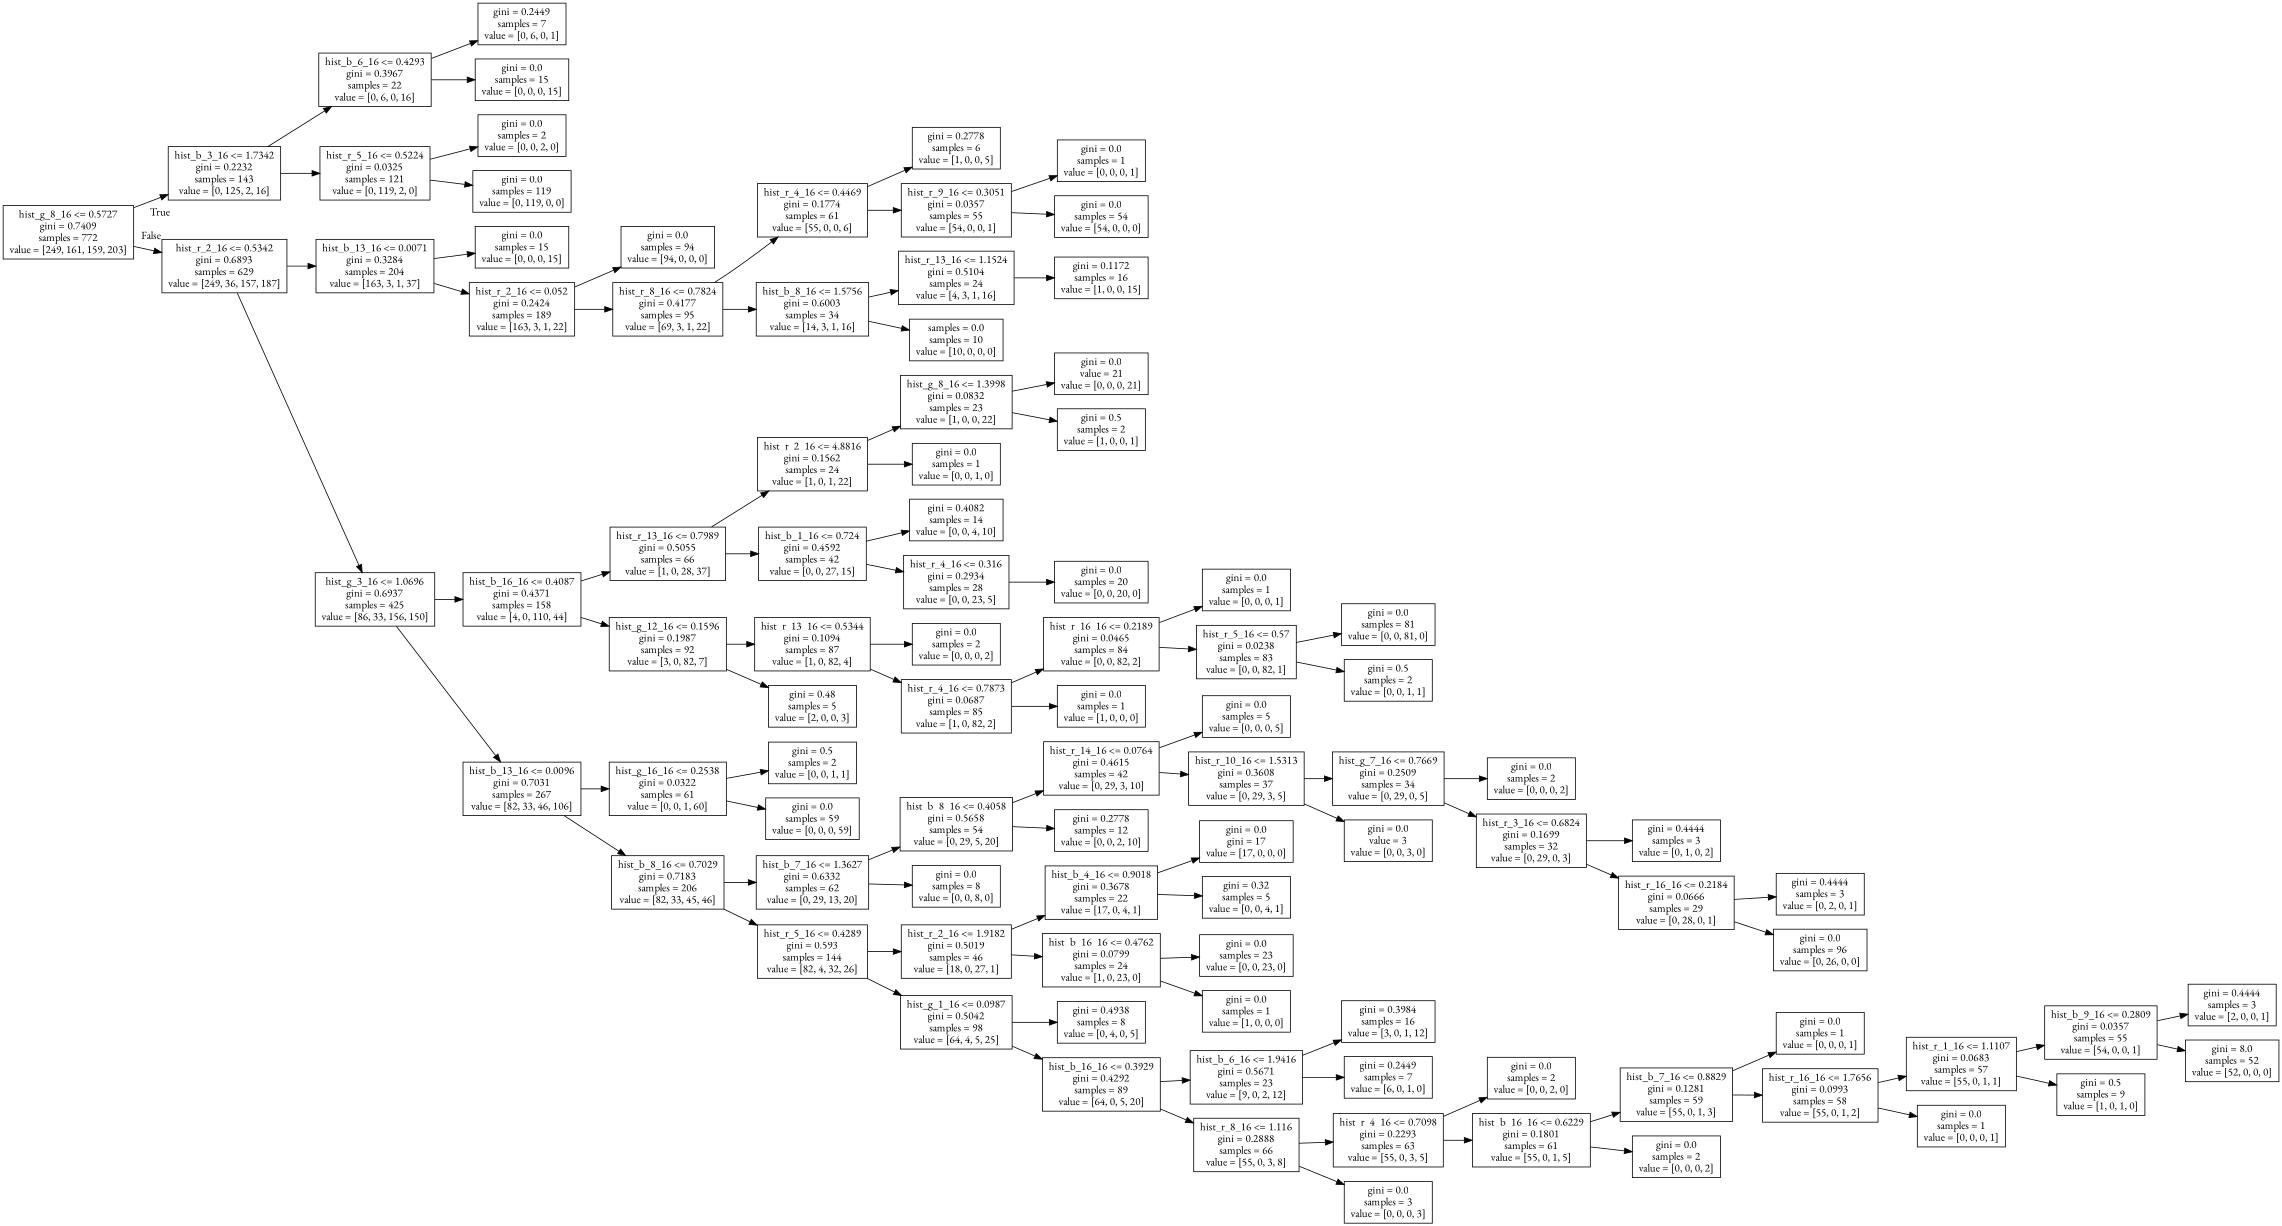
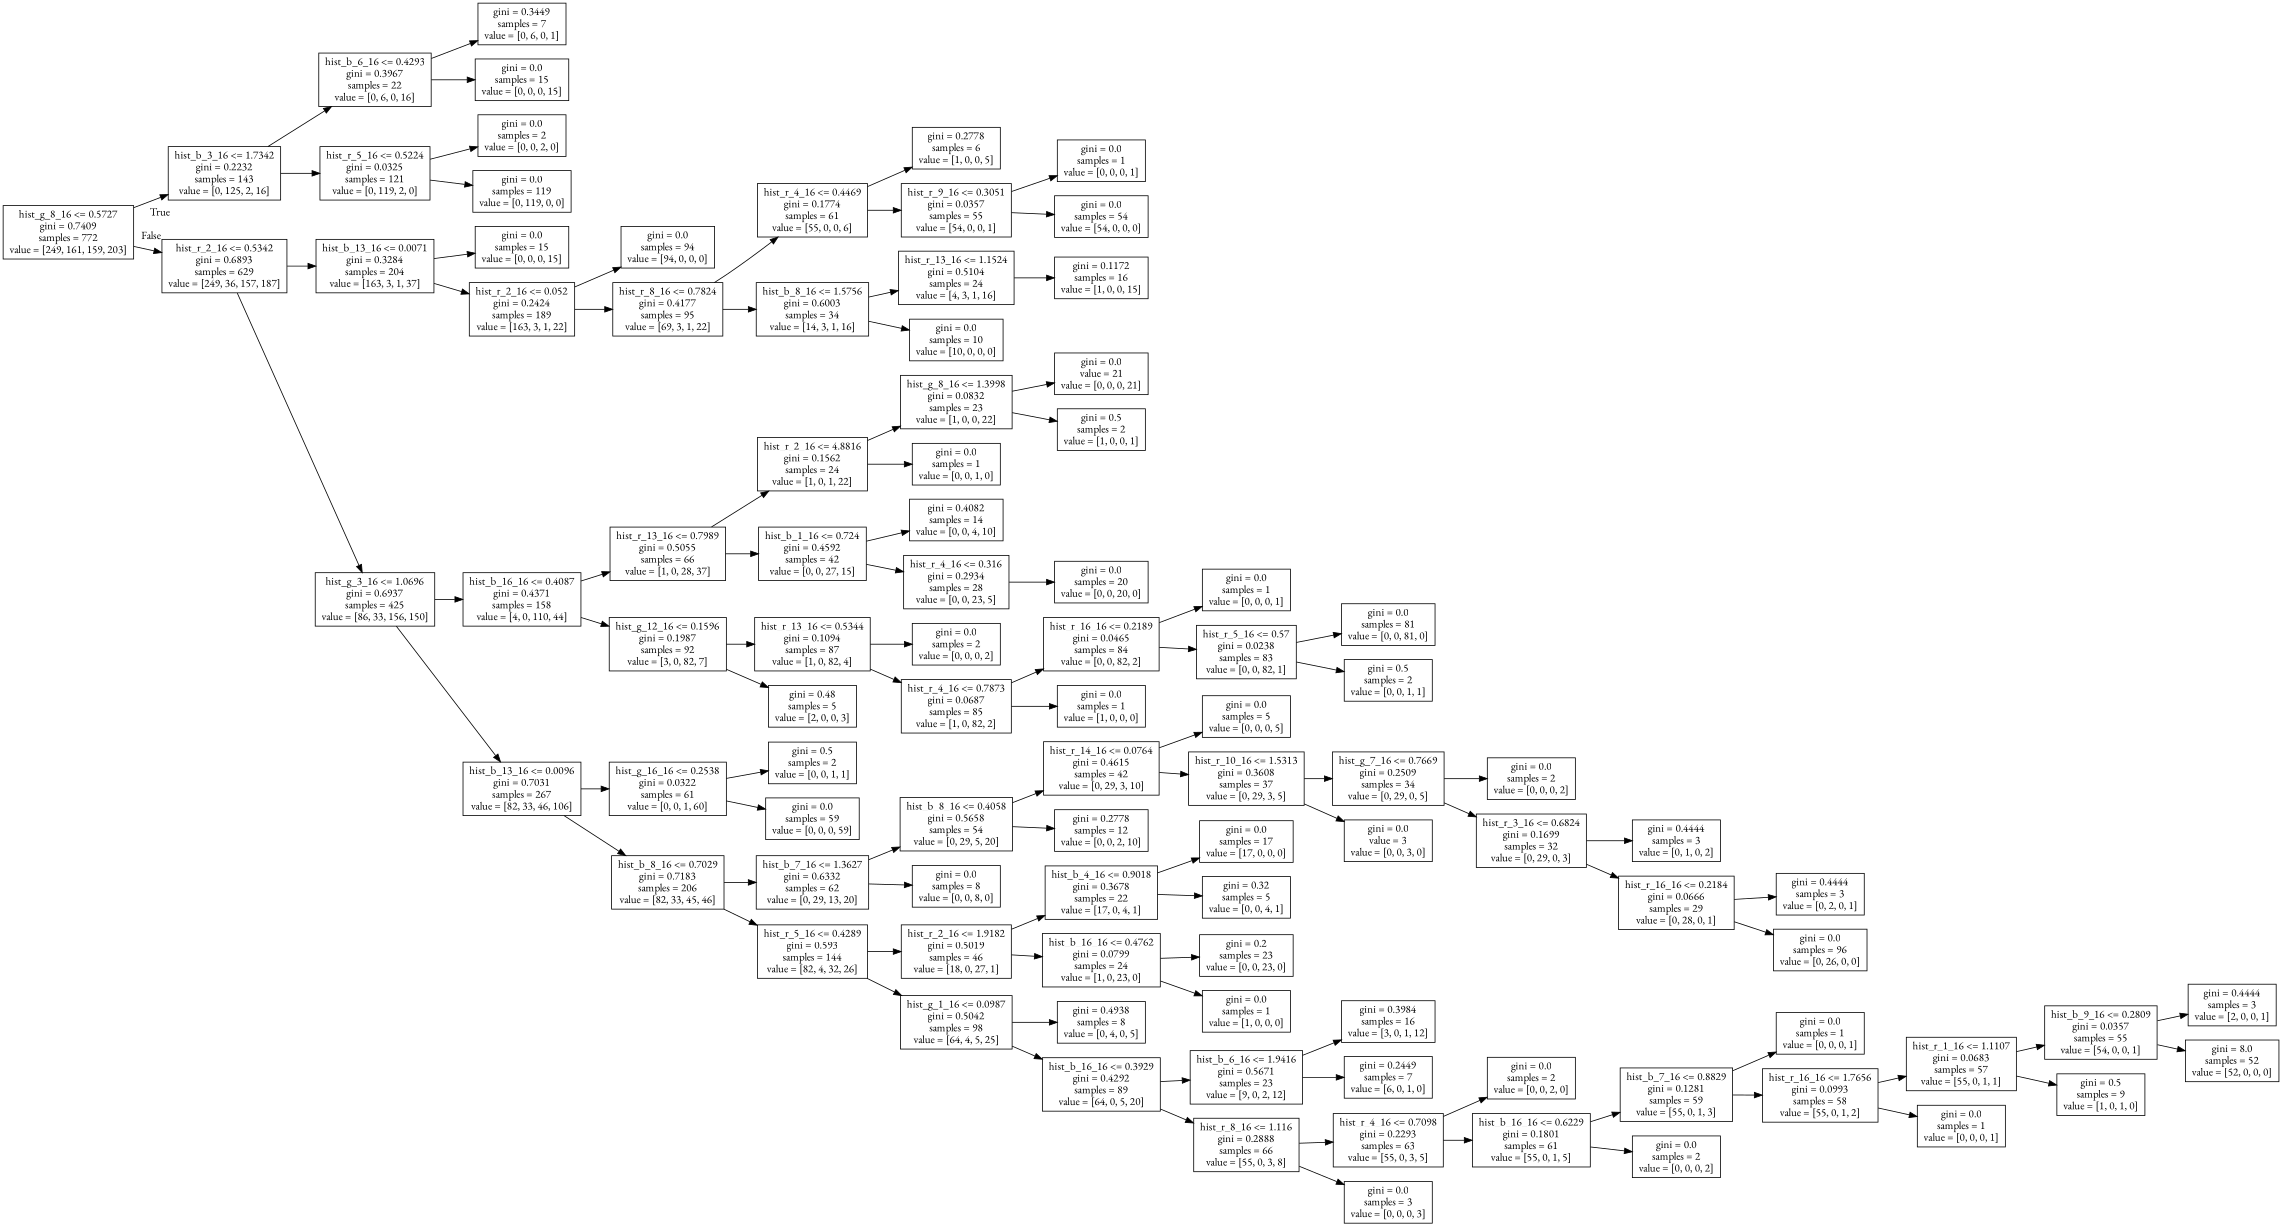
node "gini = 0.2449 samples = 7 value = [0, 6, 0, 1]": label "gini = 0.2449 samples = 7 value = [0, 6, 0, 1]" -> "gini = 0.3449 samples = 7 value = [0, 6, 0, 1]"
node "samples = 0.0 samples = 10 value = [10, 0, 0, 0]": label "samples = 0.0 samples = 10 value = [10, 0, 0, 0]" -> "gini = 0.0 samples = 10 value = [10, 0, 0, 0]"
node "gini = 0.0 gini = 17 value = [17, 0, 0, 0]": label "gini = 0.0 gini = 17 value = [17, 0, 0, 0]" -> "gini = 0.0 samples = 17 value = [17, 0, 0, 0]"
node "gini = 0.0 samples = 23 value = [0, 0, 23, 0]": label "gini = 0.0 samples = 23 value = [0, 0, 23, 0]" -> "gini = 0.2 samples = 23 value = [0, 0, 23, 0]"
